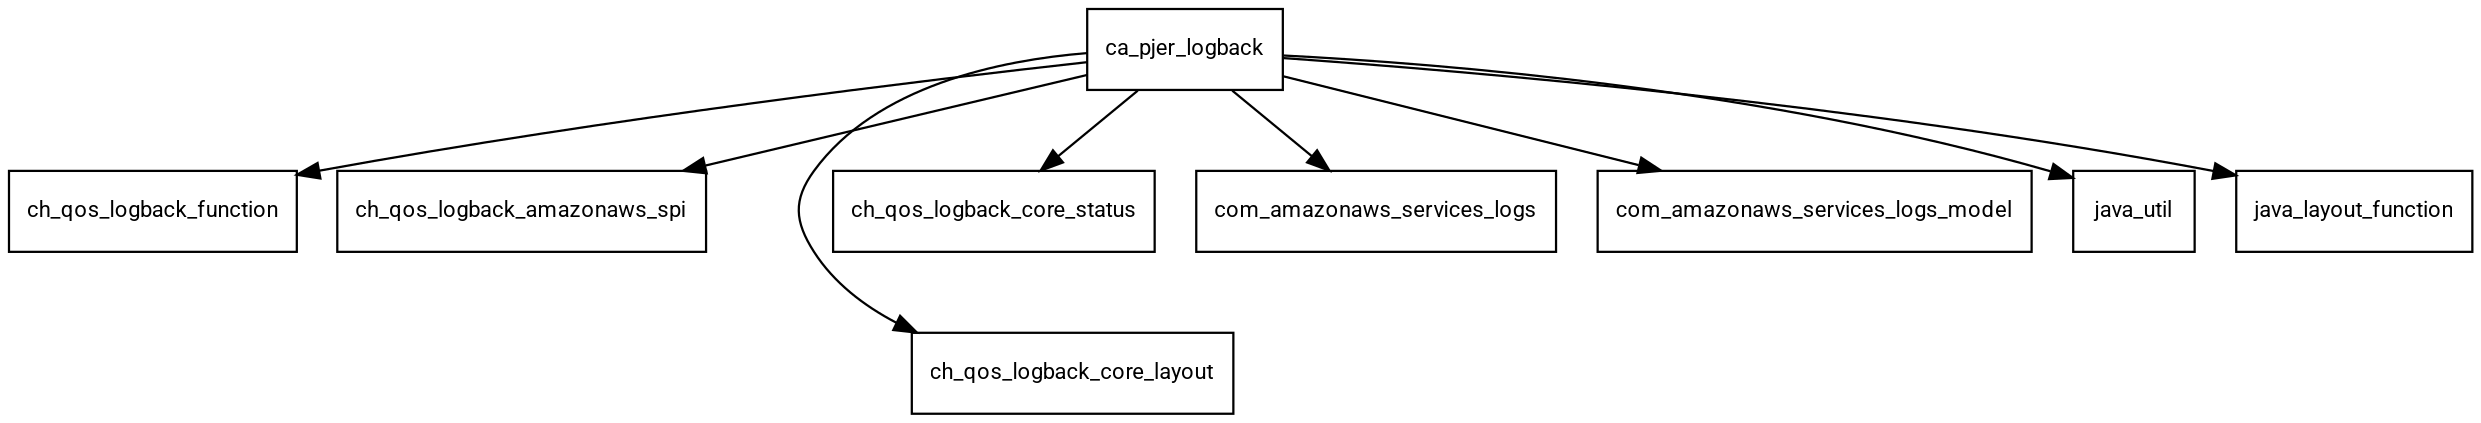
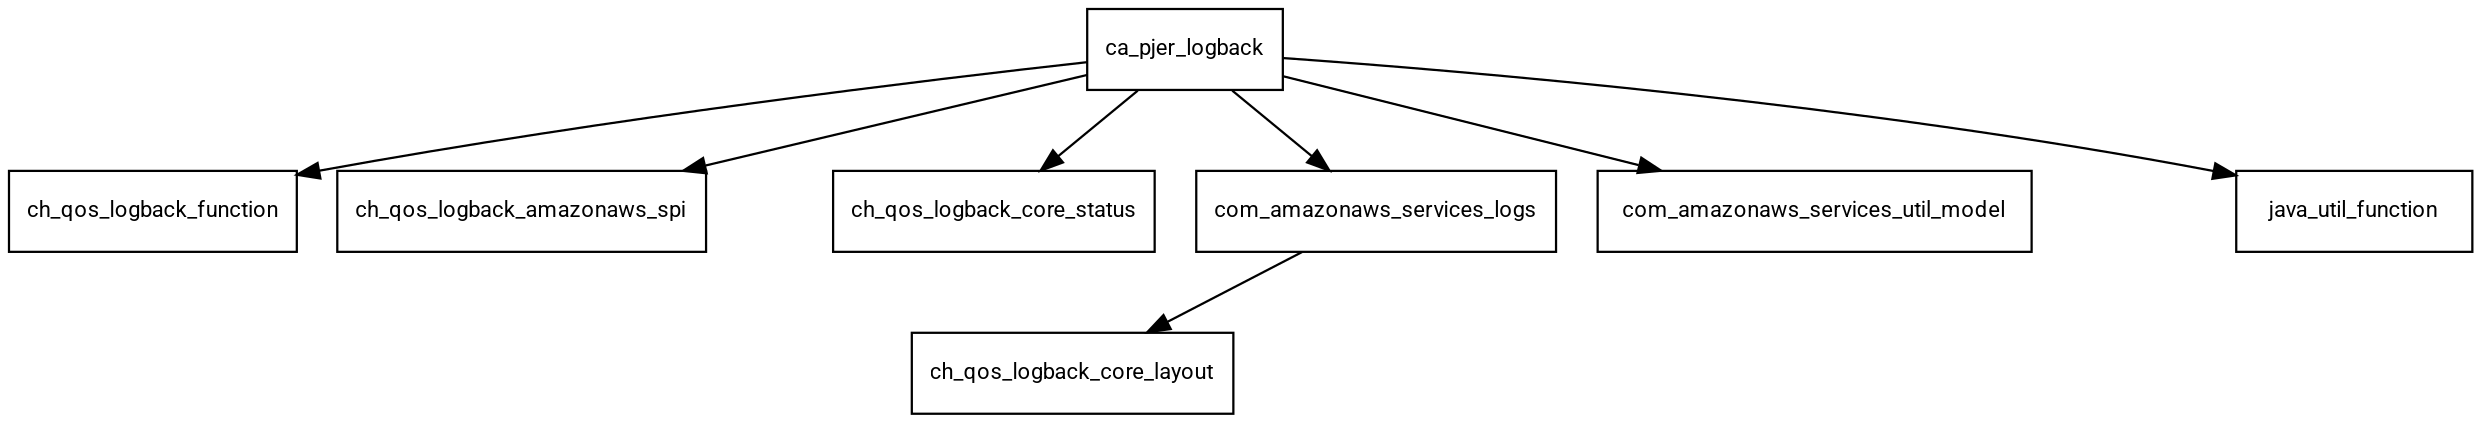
edge "ca_pjer_logback" -> "ch_qos_logback_core_layout": now "com_amazonaws_services_logs" -> "ch_qos_logback_core_layout"
node "com_amazonaws_services_logs_model": label "com_amazonaws_services_logs_model" -> "com_amazonaws_services_util_model"
node "java_util": removed
node "java_layout_function": label "java_layout_function" -> "java_util_function"
